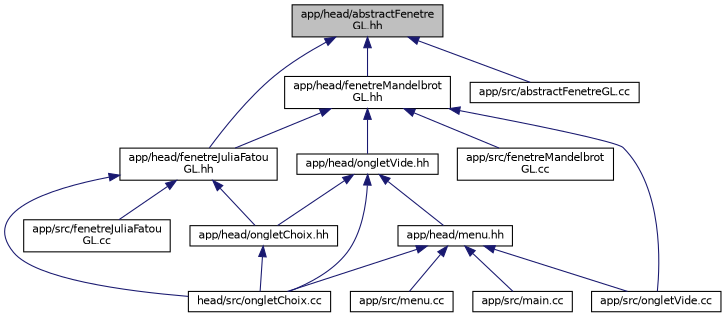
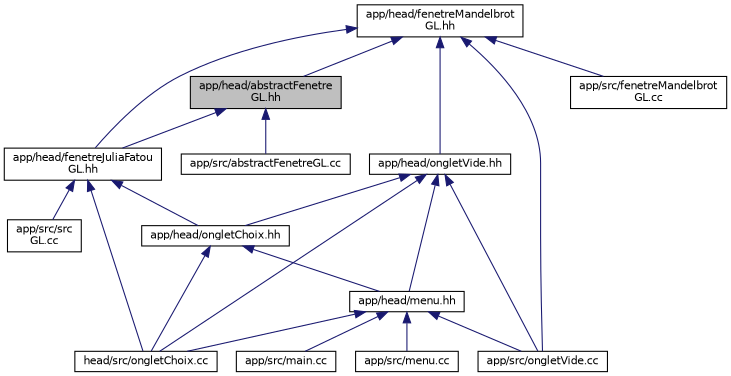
edge "app/head/fenetreMandelbrot GL.hh" -> "app/head/abstractFenetre GL.hh": reversed
node "app/src/fenetreJuliaFatou GL.cc": label "app/src/fenetreJuliaFatou GL.cc" -> "app/src/src GL.cc"
edge "app/src/ongletVide.cc" -> "app/head/ongletVide.hh": added
edge "app/head/menu.hh" -> "app/head/ongletChoix.hh": added
